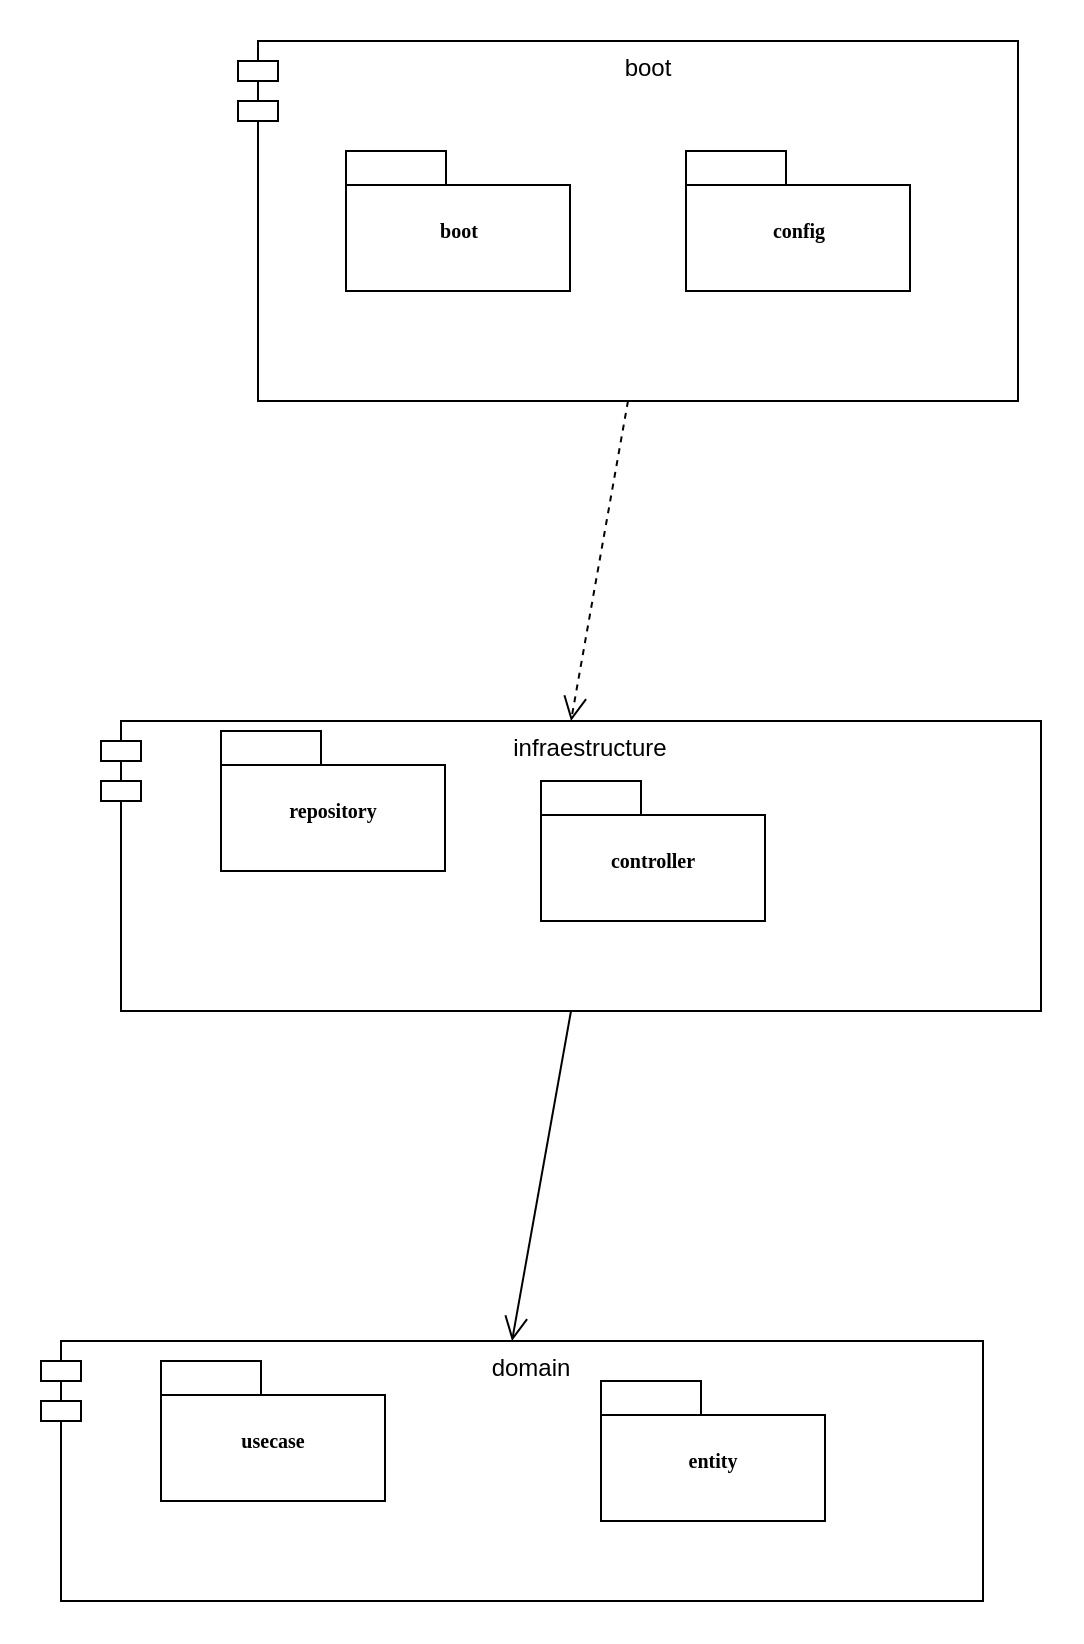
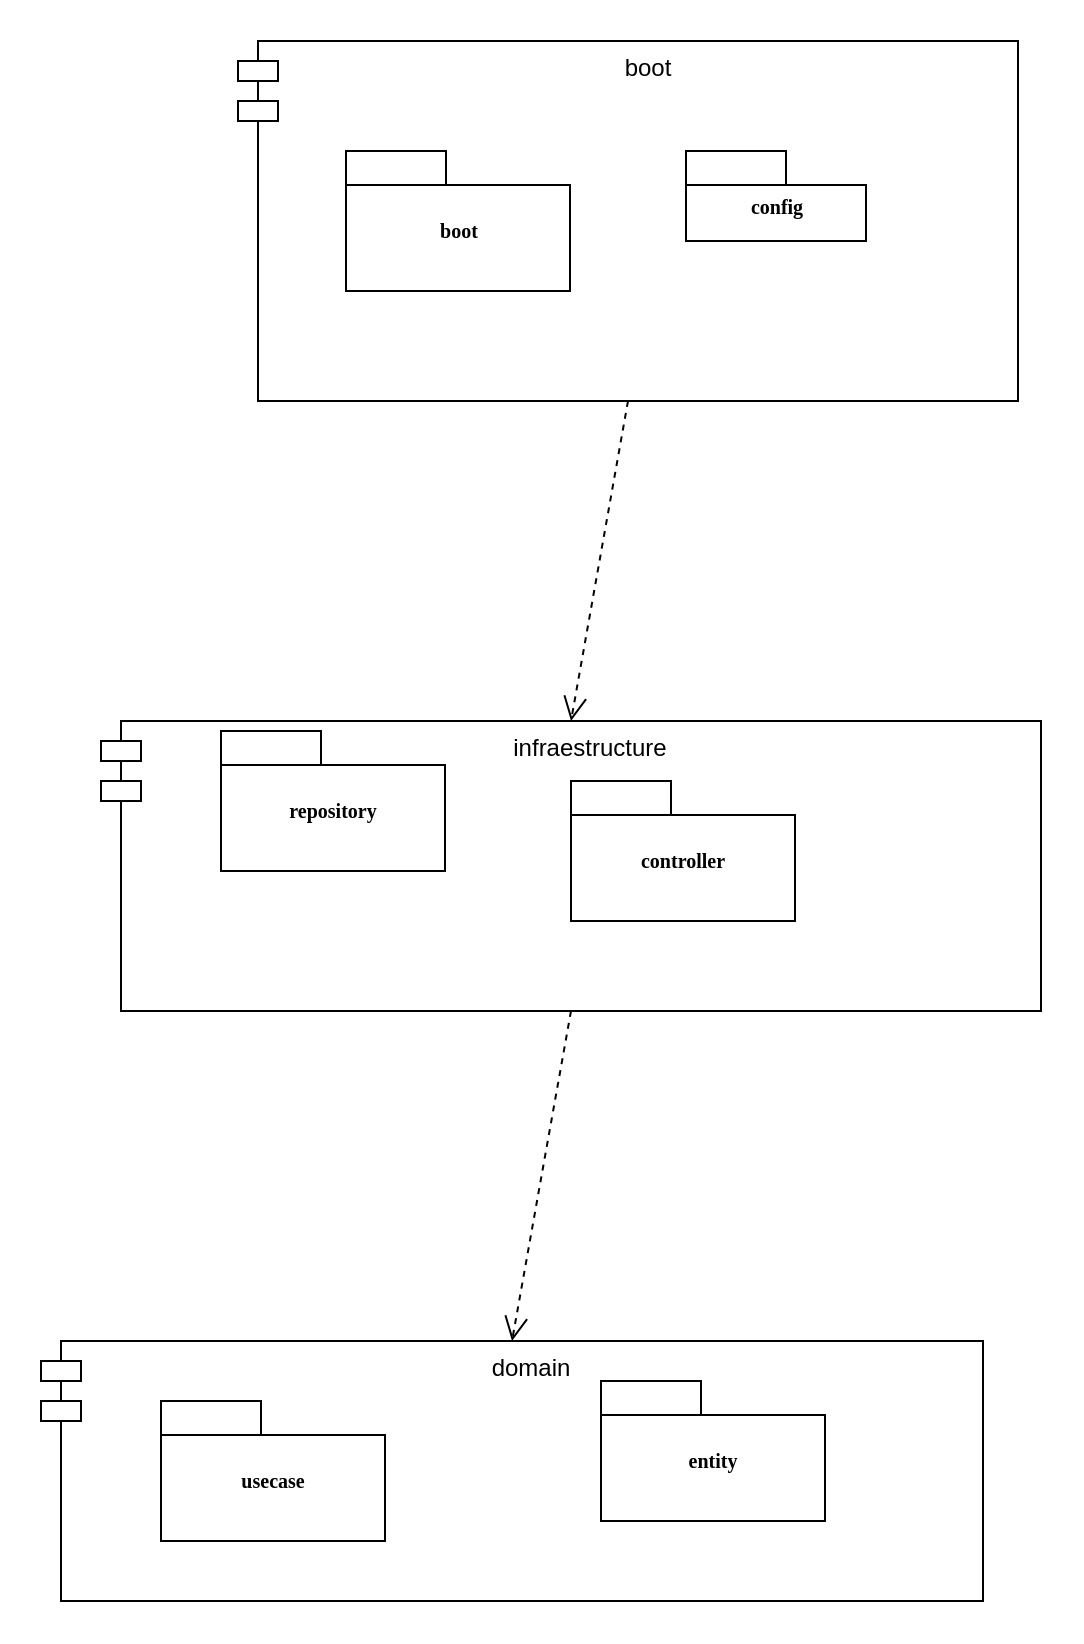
node "config": size 224x140 -> 180x90
node "controller": moved (653, 851) -> (683, 851)
edge "infraestructure" -> "domain": style solid -> dashed
node "usecase": moved (273, 1431) -> (273, 1471)
